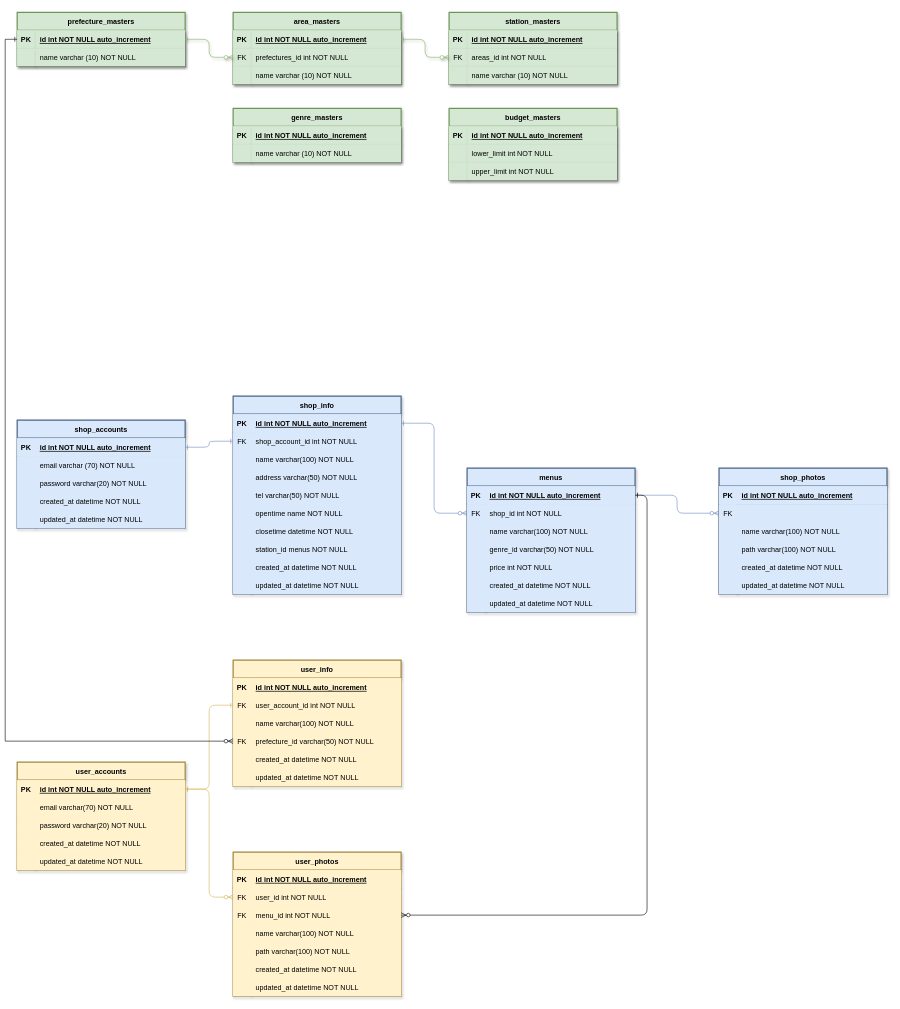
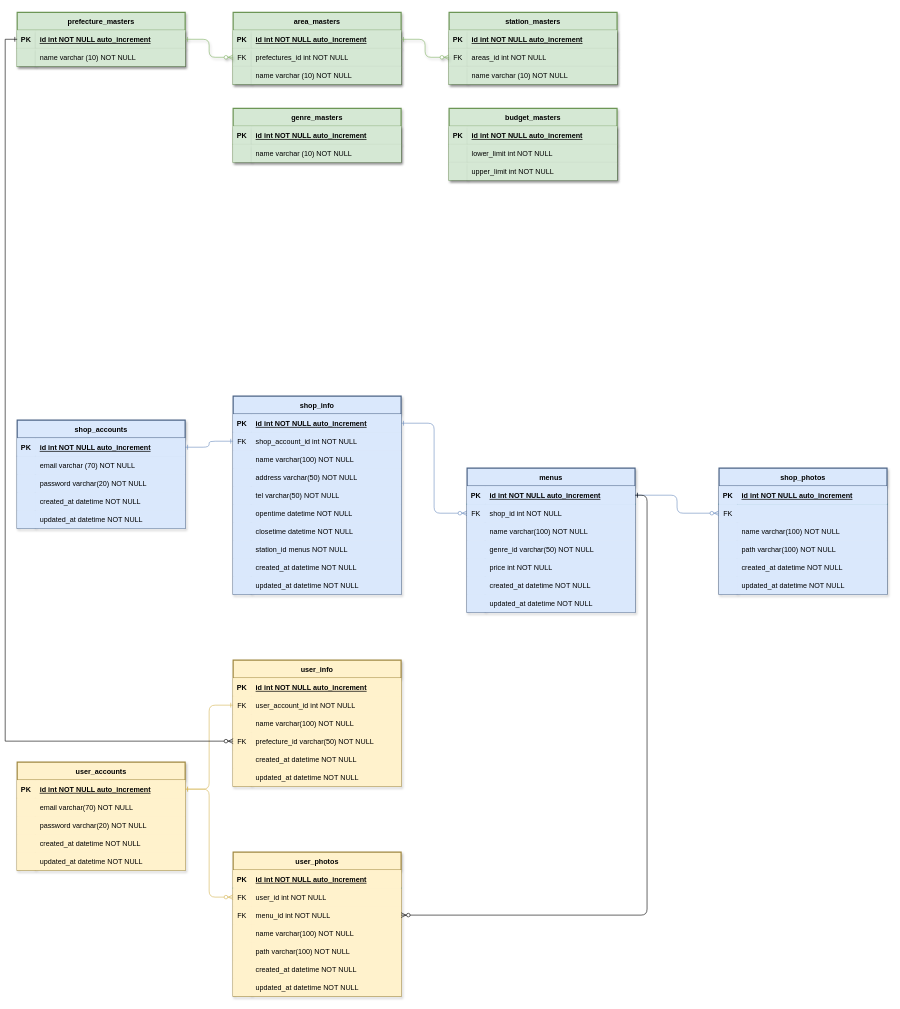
node "opentime name NOT NULL": label "opentime name NOT NULL" -> "opentime datetime NOT NULL"
